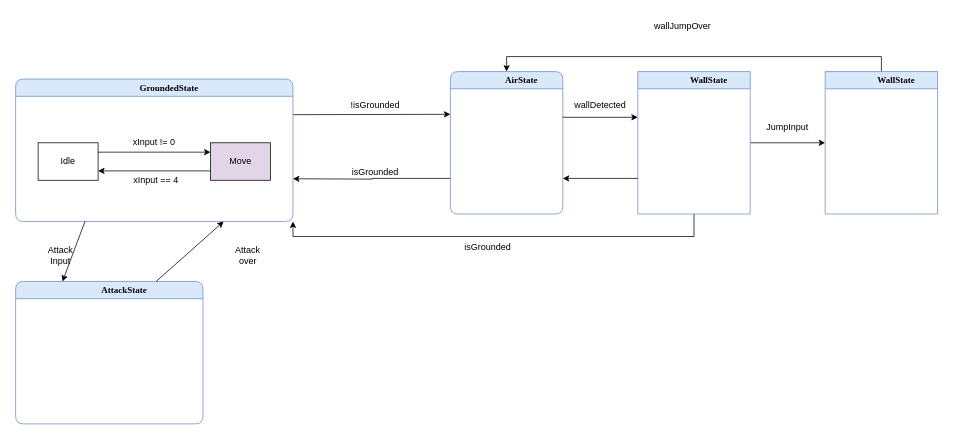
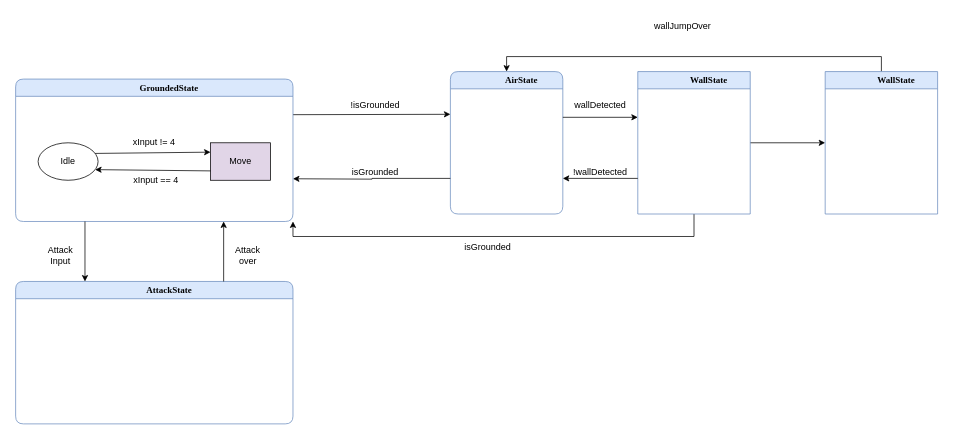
node "JumpInput": removed
node "xInput != 0": label "xInput != 0" -> "xInput != 4"
node "Idle": shape rectangle -> ellipse
node "!wallDetected": added
node "AttackState": size 188x143 -> 278x143
